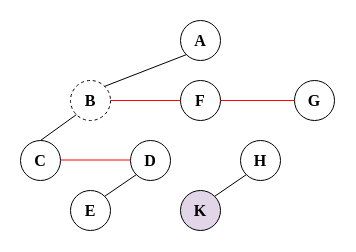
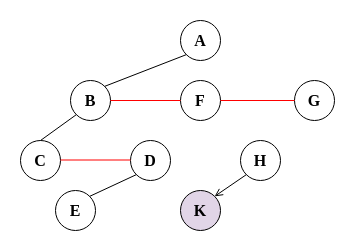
node "B": style dashed -> solid
edge "H" -- "K": arrowhead none -> open
node "E": moved (91, 211) -> (76, 211)
